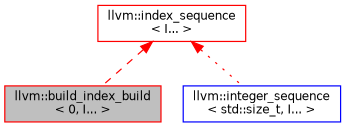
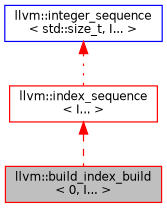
edge "llvm::integer_sequence < std::size_t, I... >" -> "llvm::index_sequence < I... >": reversed
